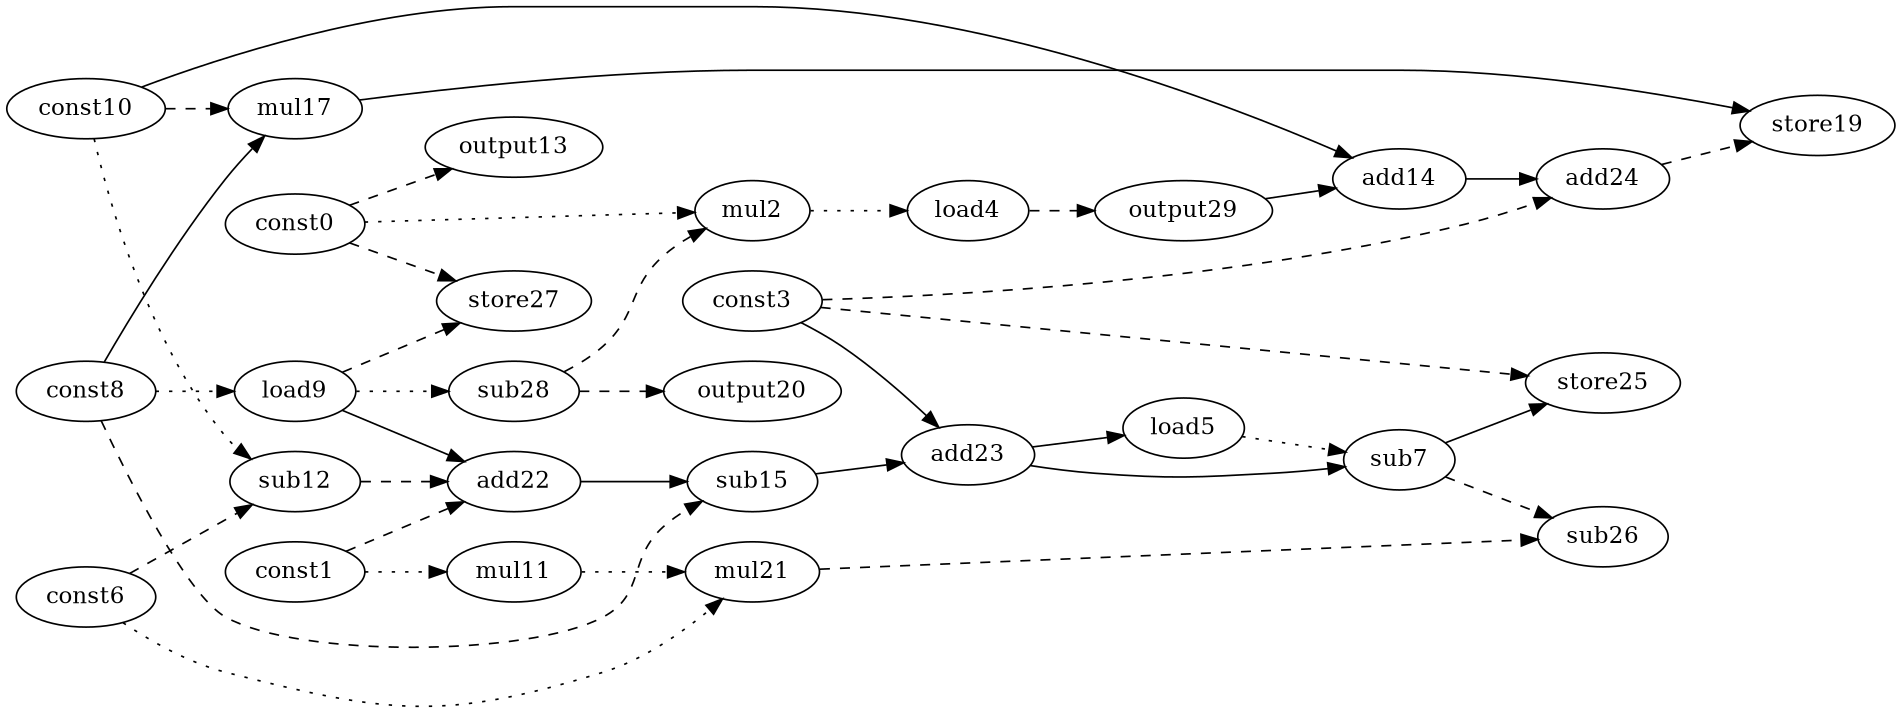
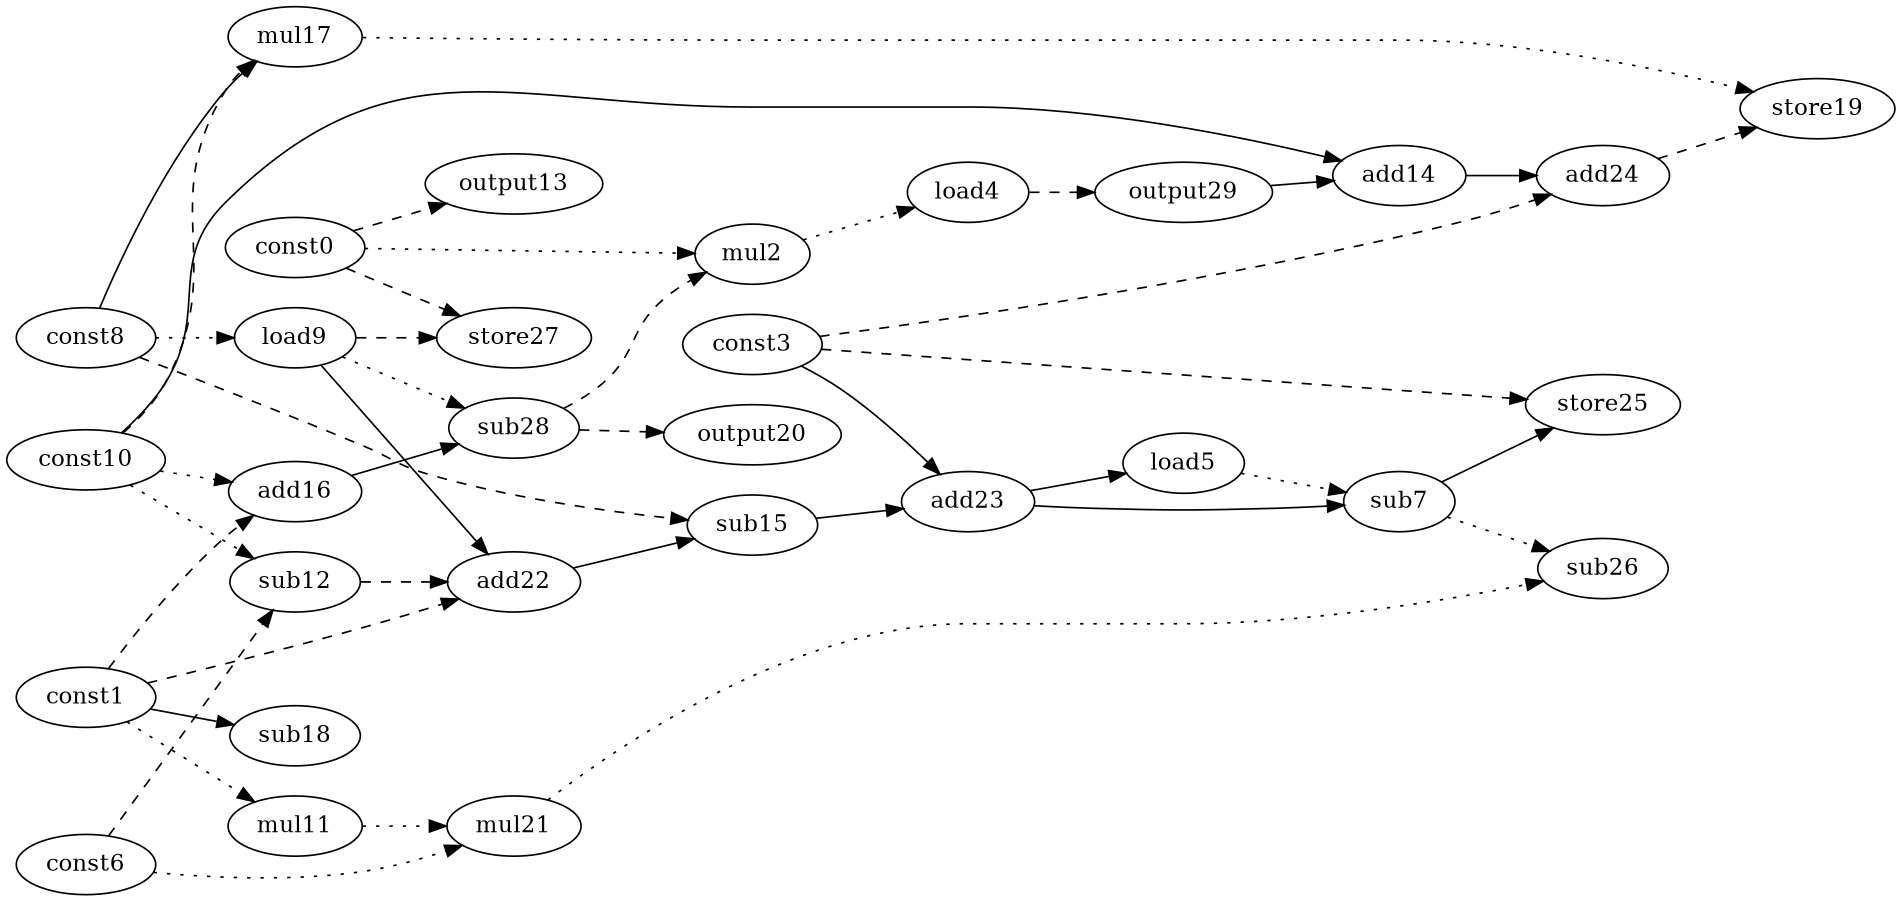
edge "mul17" -> "store19": style solid -> dotted
node "add16": added
edge "sub7" -> "sub26": style dashed -> dotted
edge "mul21" -> "sub26": style dashed -> dotted
node "sub18": added
